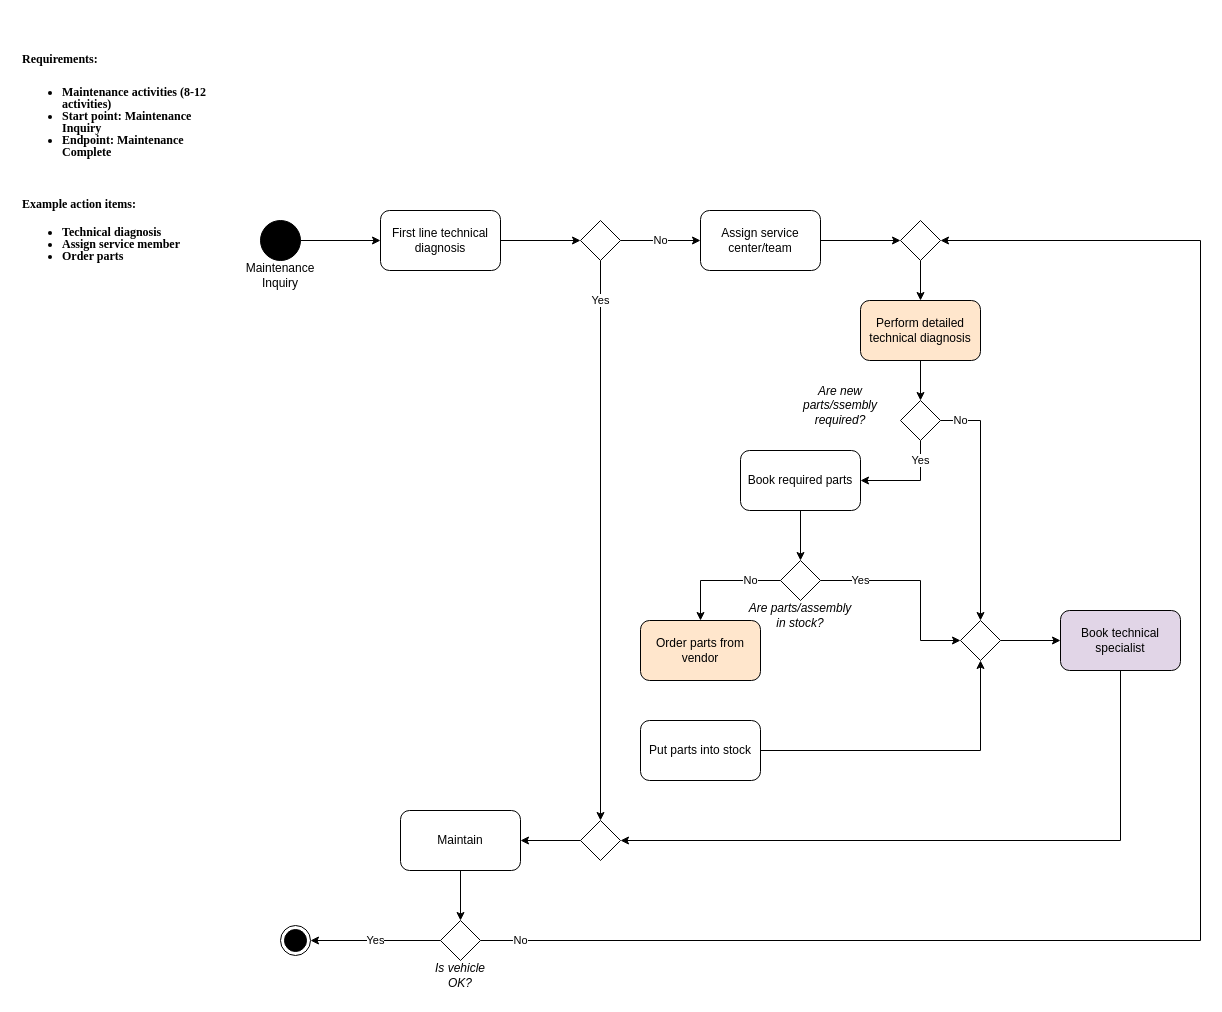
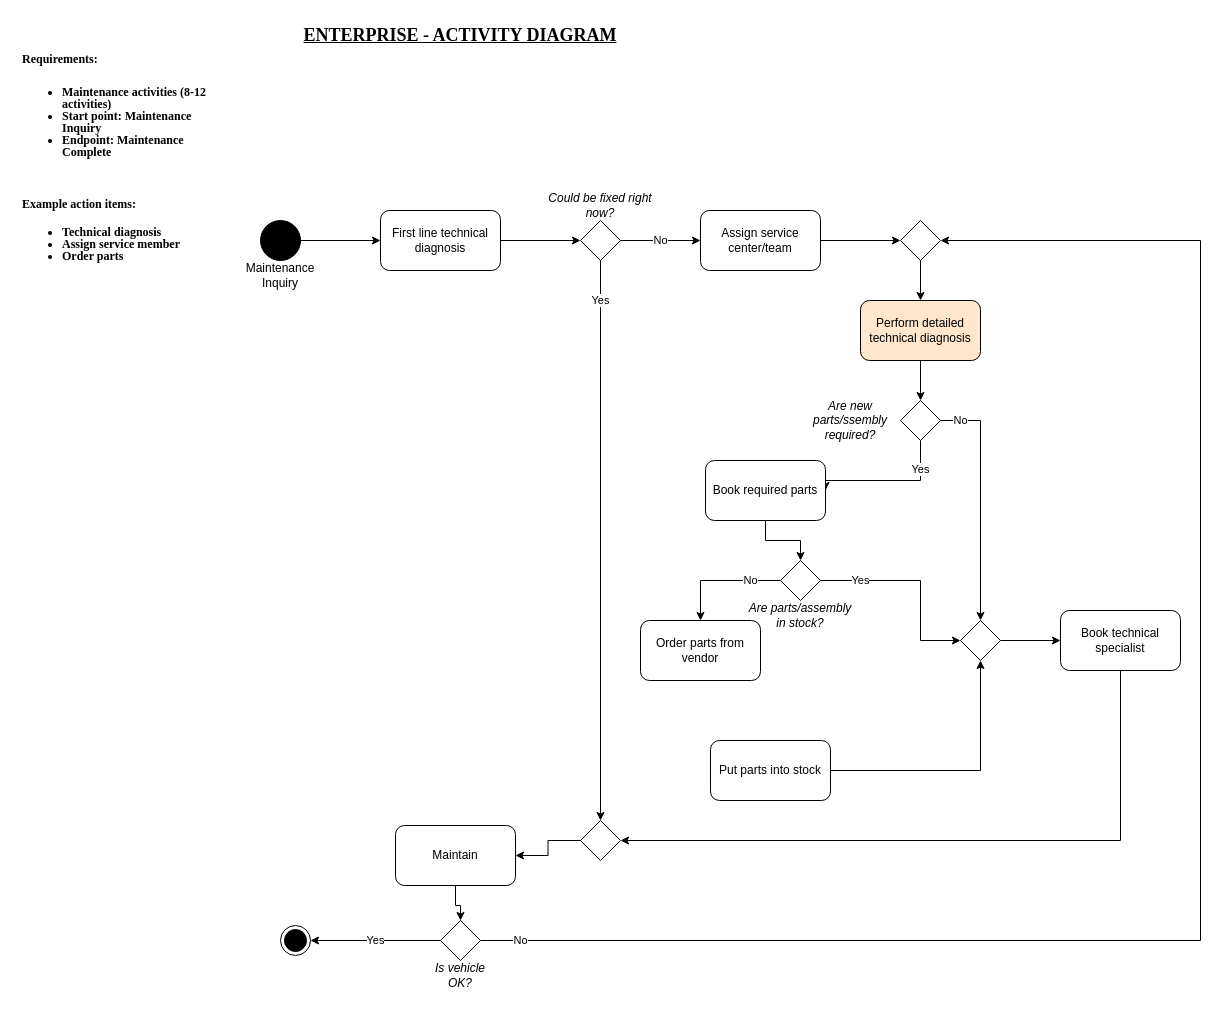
node "ENTERPRISE - ACTIVITY DIAGRAM": added
node "Could be fixed right now?": added
node "Are new parts/ssembly required?": moved (841, 406) -> (851, 421)
node "Book required parts": moved (801, 481) -> (766, 491)
node "Book technical specialist": fillcolor #e1d5e7 -> #ffffff
node "Order parts from vendor": fillcolor #ffe6cc -> #ffffff
node "Put parts into stock": moved (701, 751) -> (771, 771)
node "Maintain": moved (461, 841) -> (456, 856)
